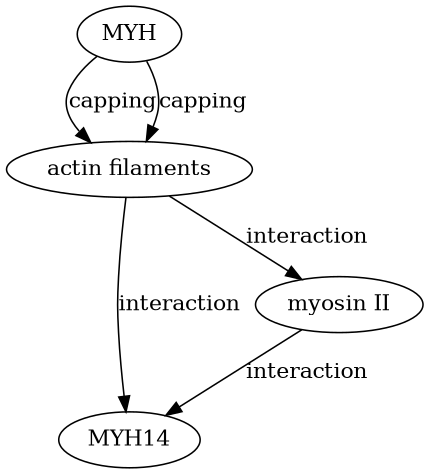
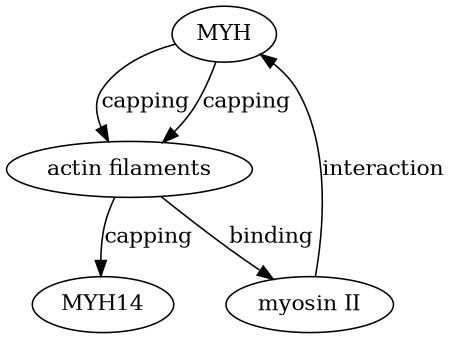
edge "actin filaments" -> "myosin II": label "interaction" -> "binding"
edge "actin filaments" -> "MYH14": label "interaction" -> "capping"
edge "myosin II" -> "MYH14": now "myosin II" -> "MYH"
